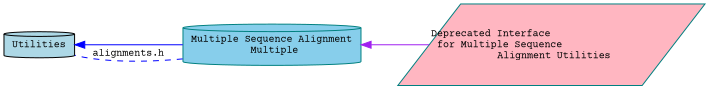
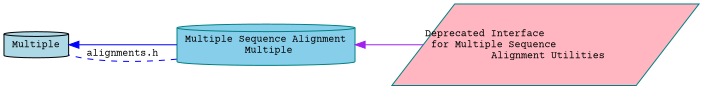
node "Utilities": label "Utilities" -> "Multiple"
